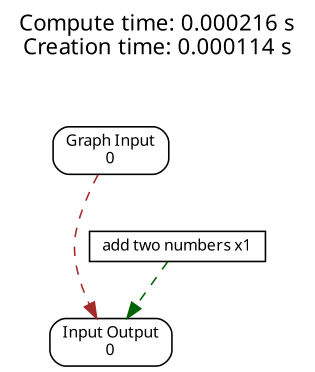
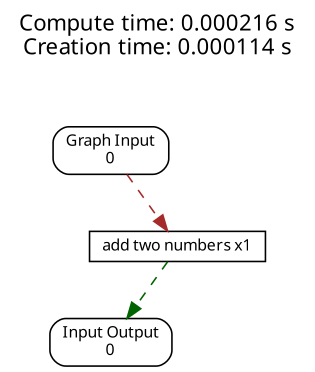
edge "Graph Input 0" -> "Input Output 0": now "Graph Input 0" -> "add two numbers x1"
